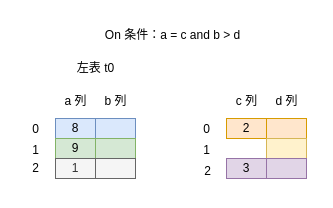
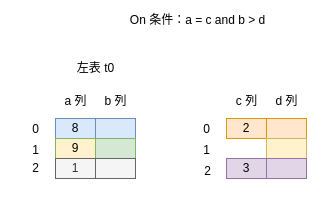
node "On 条件：a = c and b > d": moved (173, 36) -> (198, 21)
node "9": fillcolor #d5e8d4 -> #fff2cc
